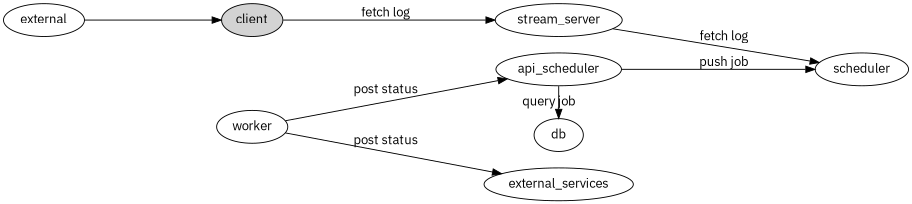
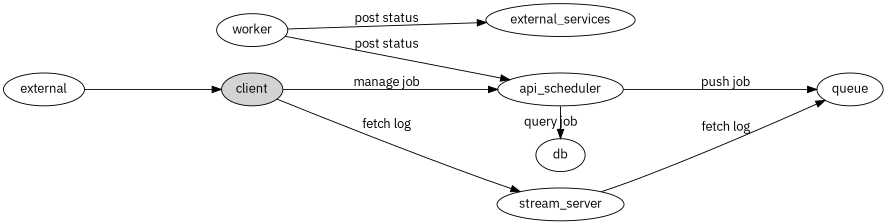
node "scheduler": label "scheduler" -> "queue"
edge "client" -> "api_scheduler": added, label "manage job"
